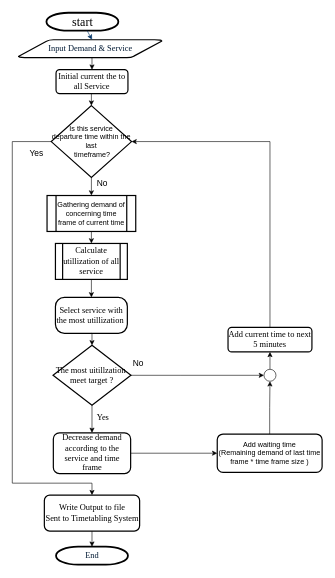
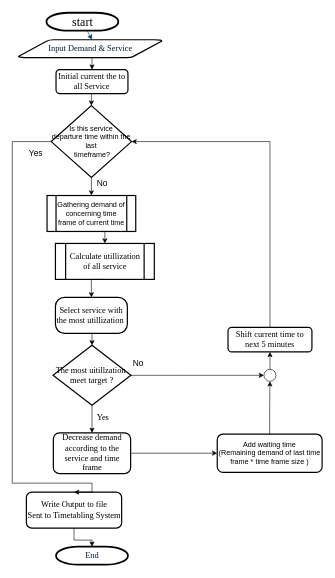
node "Calculate utillization of all service": size 72x36 -> 99x36
node "Add current time to next 5 minutes": label "Add current time to next 5 minutes" -> "Shift current time to next 5 minutes"
node "Write Output to fileSent to Timetabling System": moved (92, 513) -> (74, 510)
